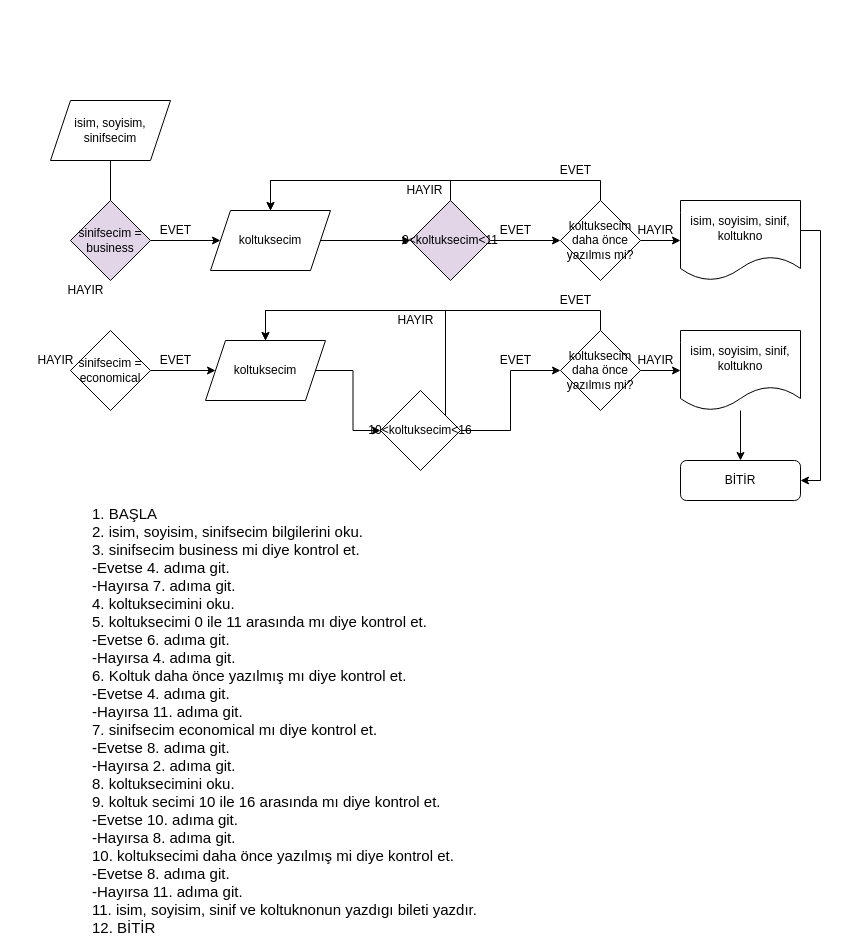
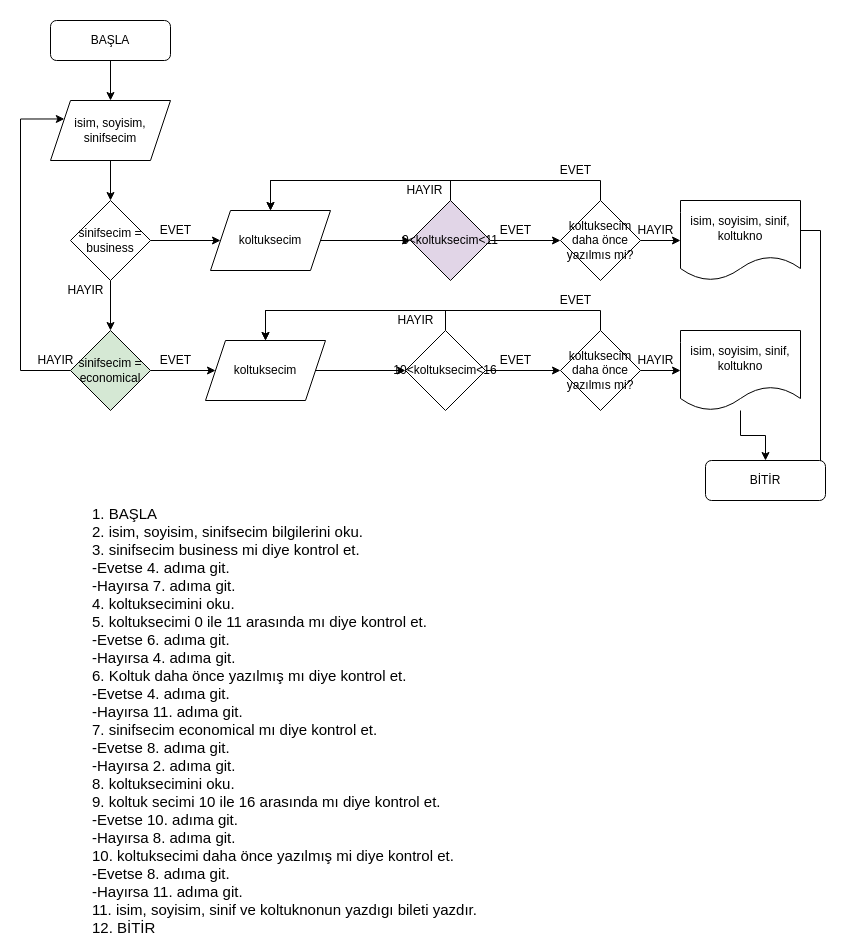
node "BAŞLA": added
edge "BAŞLA" -> "isim, soyisim, sinifsecim": added
edge "isim, soyisim, sinifsecim" -- "sinifsecim = business": arrowhead none -> classic
node "sinifsecim = business": fillcolor #e1d5e7 -> #ffffff
edge "sinifsecim = economical" -> "isim, soyisim, sinifsecim": added
edge "sinifsecim = business" -> "sinifsecim = economical": added
node "sinifsecim = economical": fillcolor #ffffff -> #d5e8d4
node "10<koltuksecim<16": moved (421, 431) -> (446, 371)
node "BİTİR": moved (741, 481) -> (766, 481)
